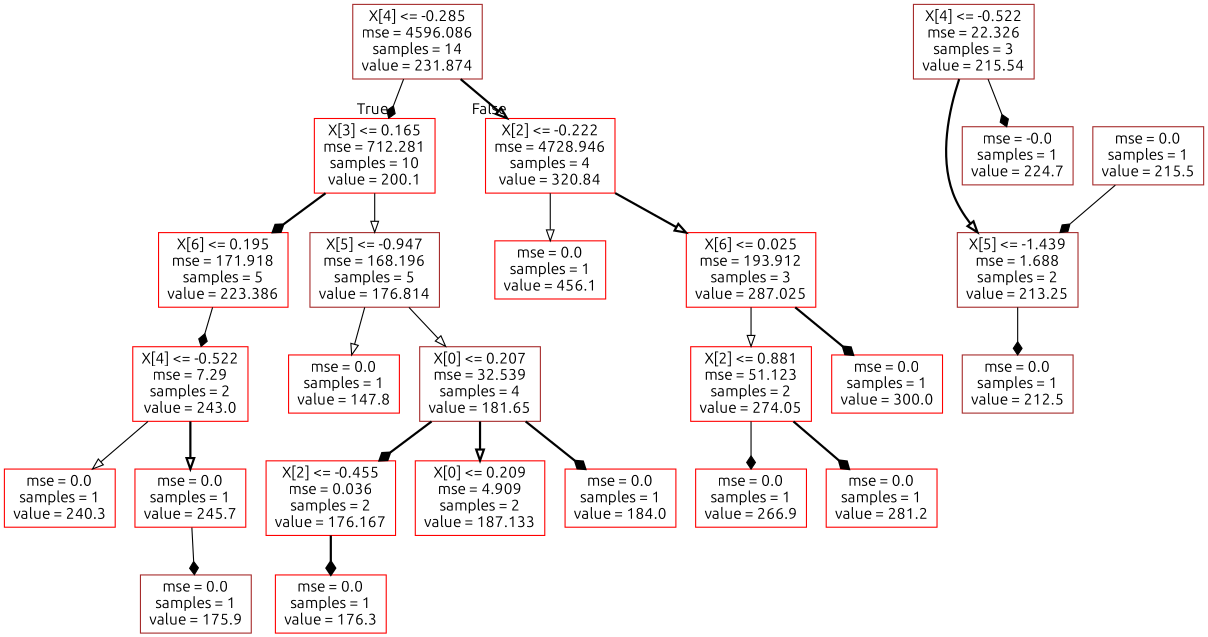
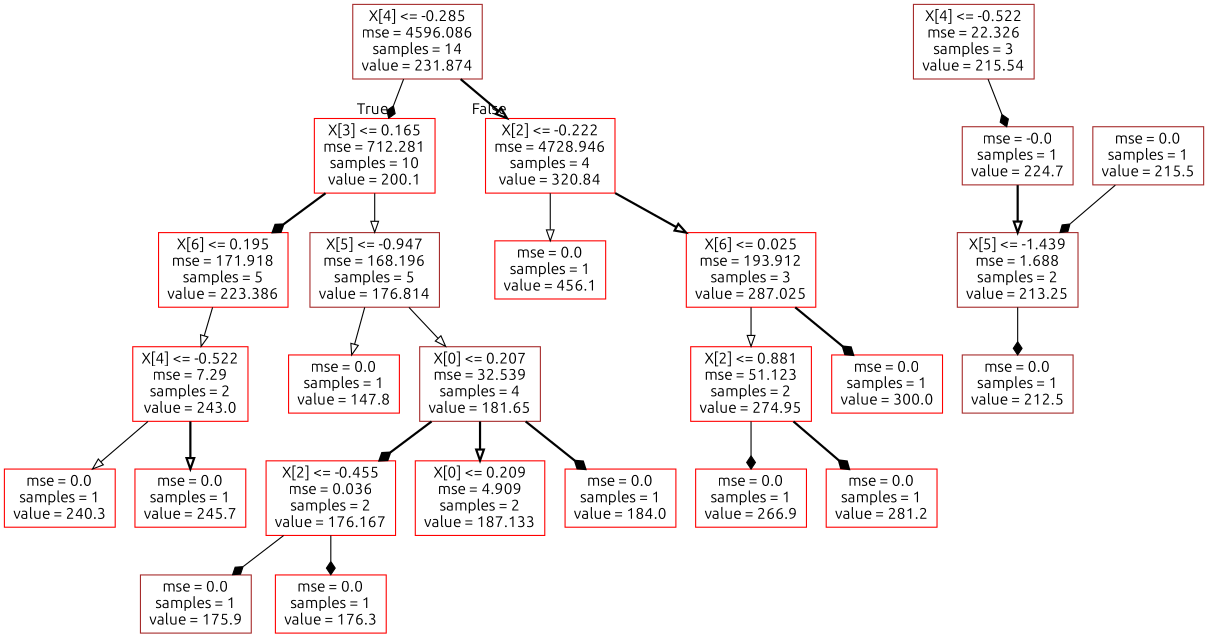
edge "X[4] <= -0.522 mse = 22.326 samples = 3 value = 215.54" -> "X[5] <= -1.439 mse = 1.688 samples = 2 value = 213.25": now "mse = -0.0 samples = 1 value = 224.7" -> "X[5] <= -1.439 mse = 1.688 samples = 2 value = 213.25"
edge "X[6] <= 0.195 mse = 171.918 samples = 5 value = 223.386" -> "X[4] <= -0.522 mse = 7.29 samples = 2 value = 243.0": arrowhead diamond -> onormal
node "X[2] <= 0.881 mse = 51.123 samples = 2 value = 274.05": label "X[2] <= 0.881 mse = 51.123 samples = 2 value = 274.05" -> "X[2] <= 0.881 mse = 51.123 samples = 2 value = 274.95"
edge "mse = 0.0 samples = 1 value = 245.7" -> "mse = 0.0 samples = 1 value = 175.9": now "X[2] <= -0.455 mse = 0.036 samples = 2 value = 176.167" -> "mse = 0.0 samples = 1 value = 175.9"
edge "X[2] <= -0.455 mse = 0.036 samples = 2 value = 176.167" -> "mse = 0.0 samples = 1 value = 176.3": style bold -> solid
